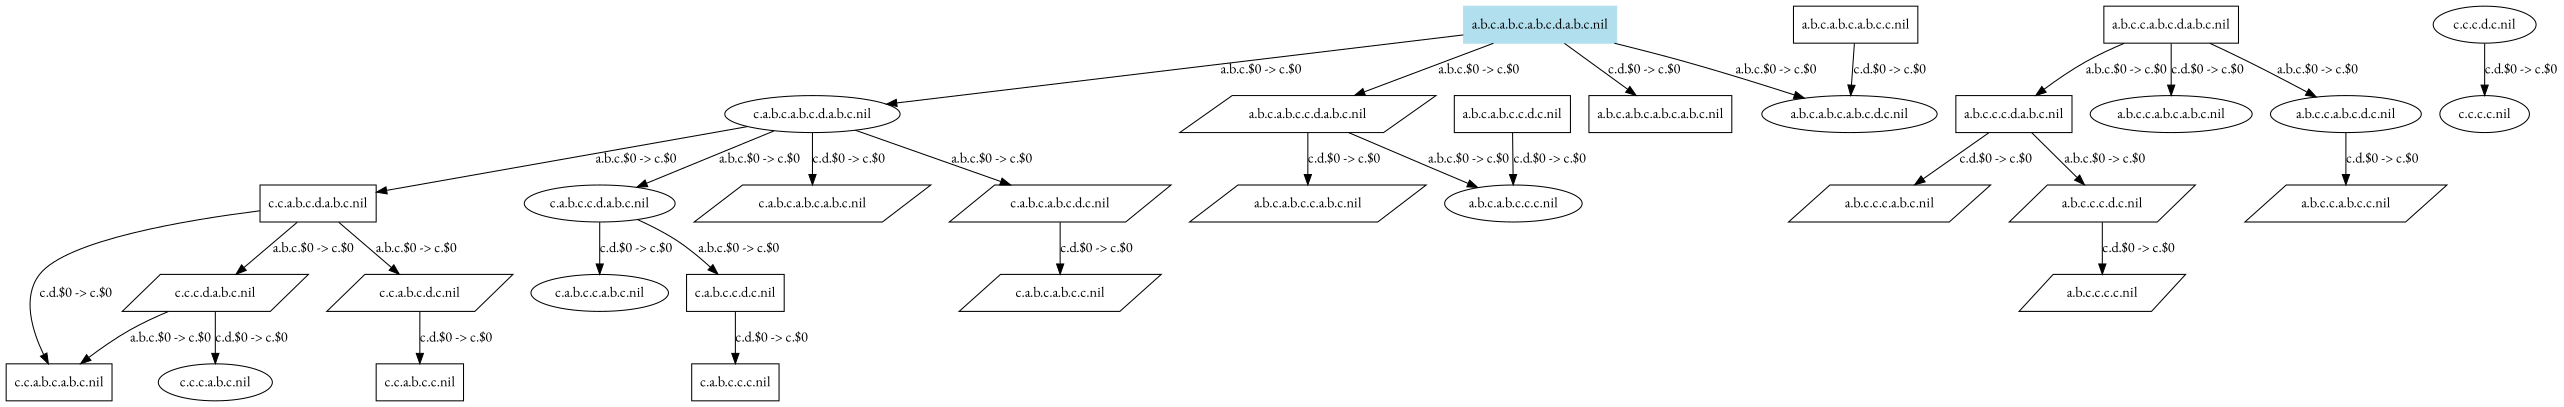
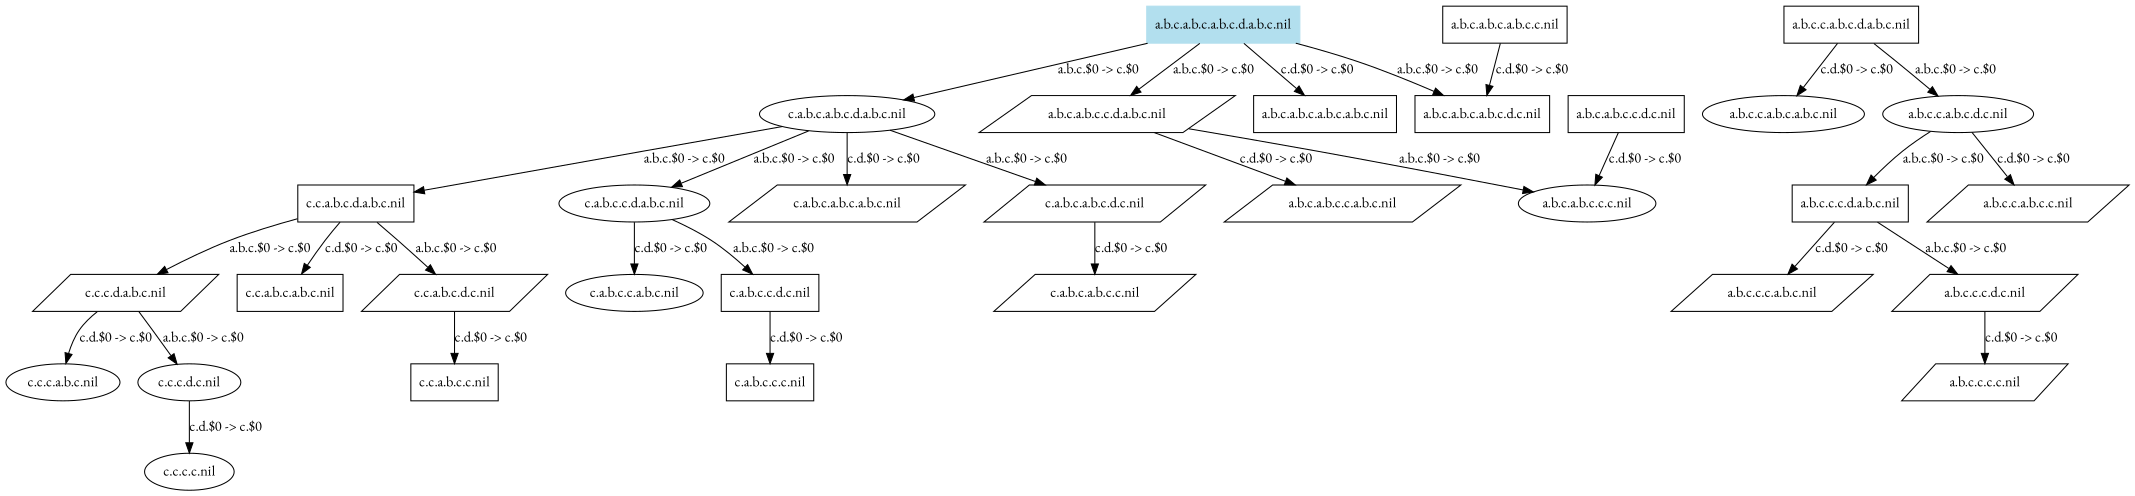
edge "a.b.c.c.a.b.c.d.a.b.c.nil" -> "a.b.c.c.c.d.a.b.c.nil": now "a.b.c.c.a.b.c.d.c.nil" -> "a.b.c.c.c.d.a.b.c.nil"
node "a.b.c.a.b.c.a.b.c.d.c.nil": shape ellipse -> box
edge "c.c.c.d.a.b.c.nil" -> "c.c.a.b.c.a.b.c.nil": now "c.c.c.d.a.b.c.nil" -> "c.c.c.d.c.nil"
